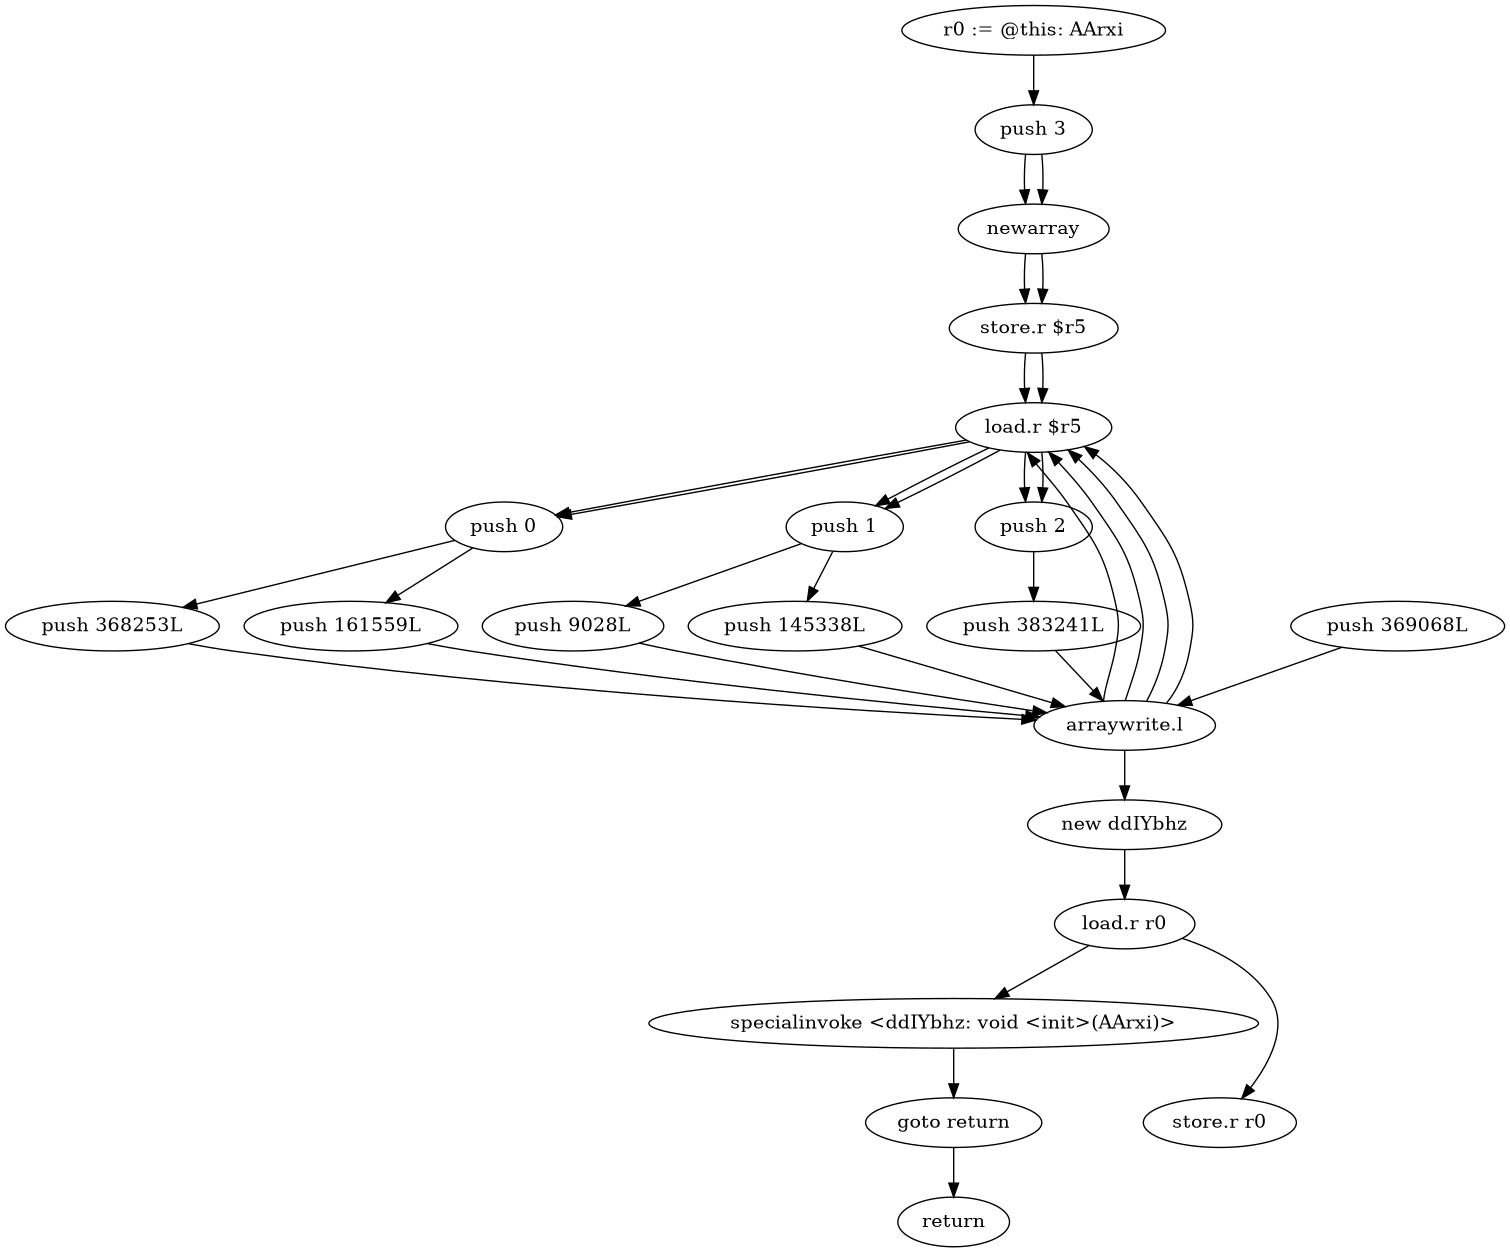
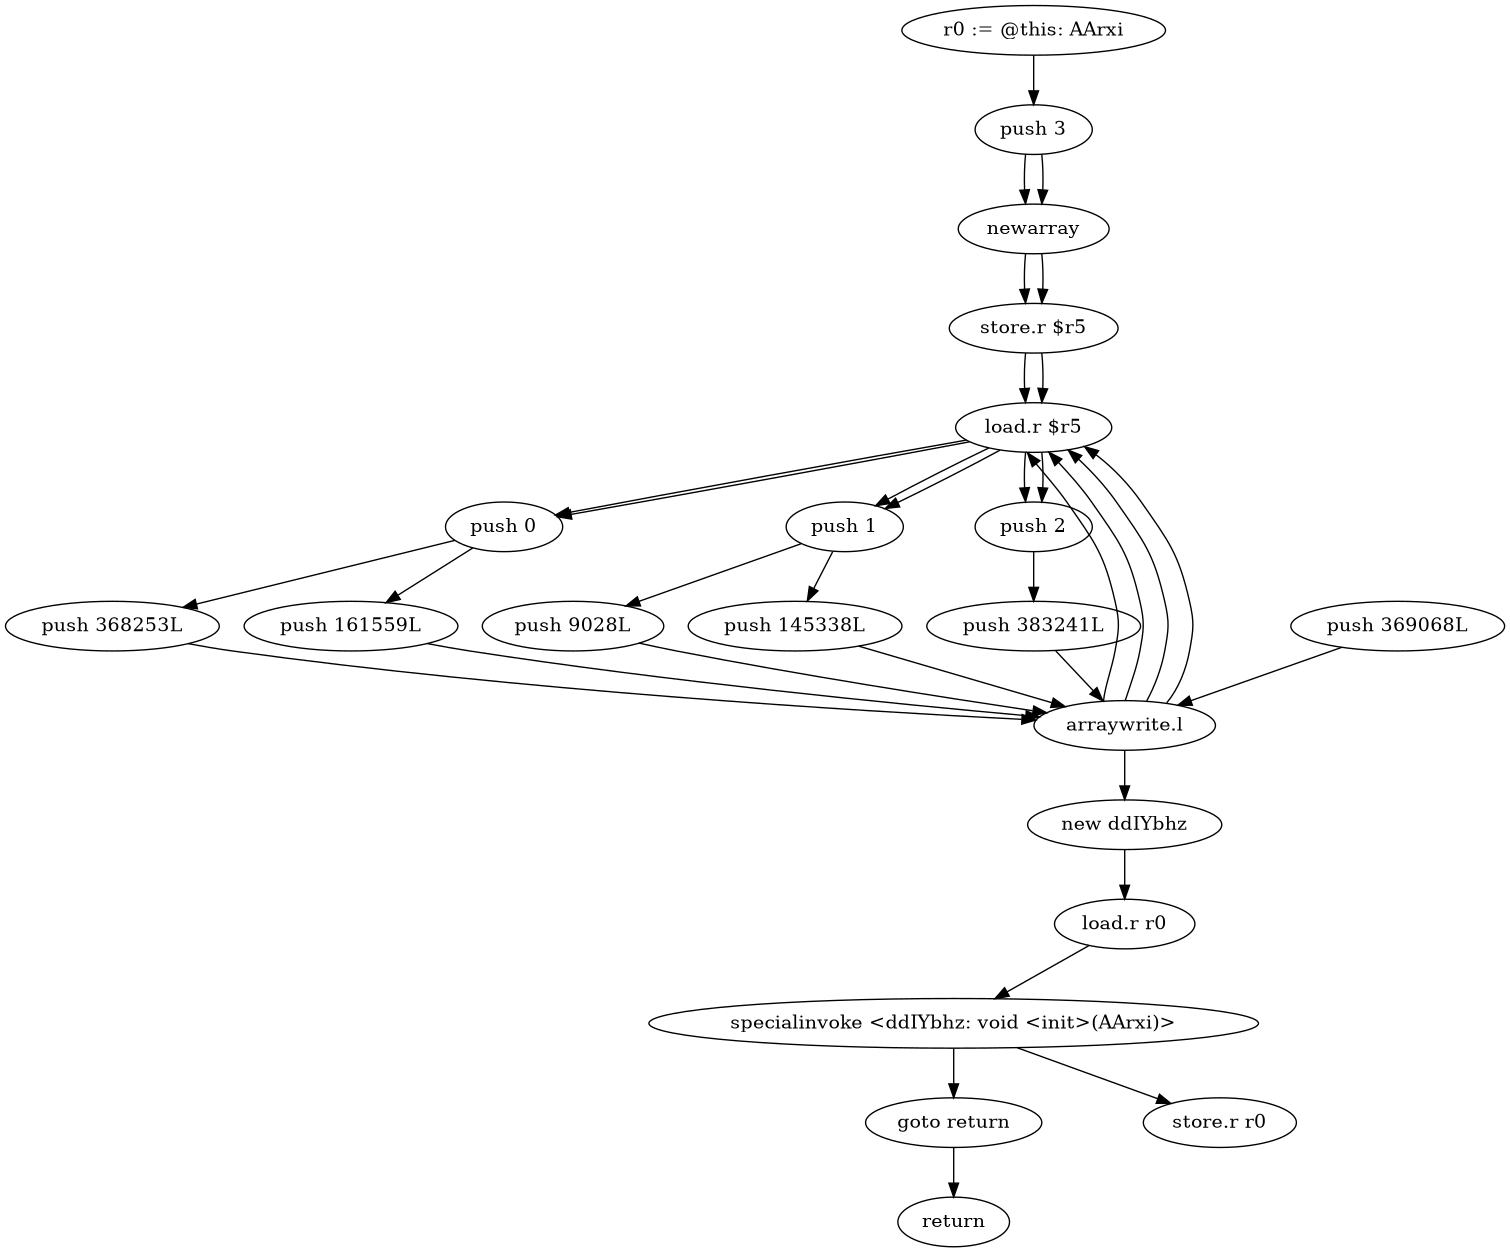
edge "load.r r0" -> "store.r r0": now "specialinvoke <ddIYbhz: void <init>(AArxi)>" -> "store.r r0"
